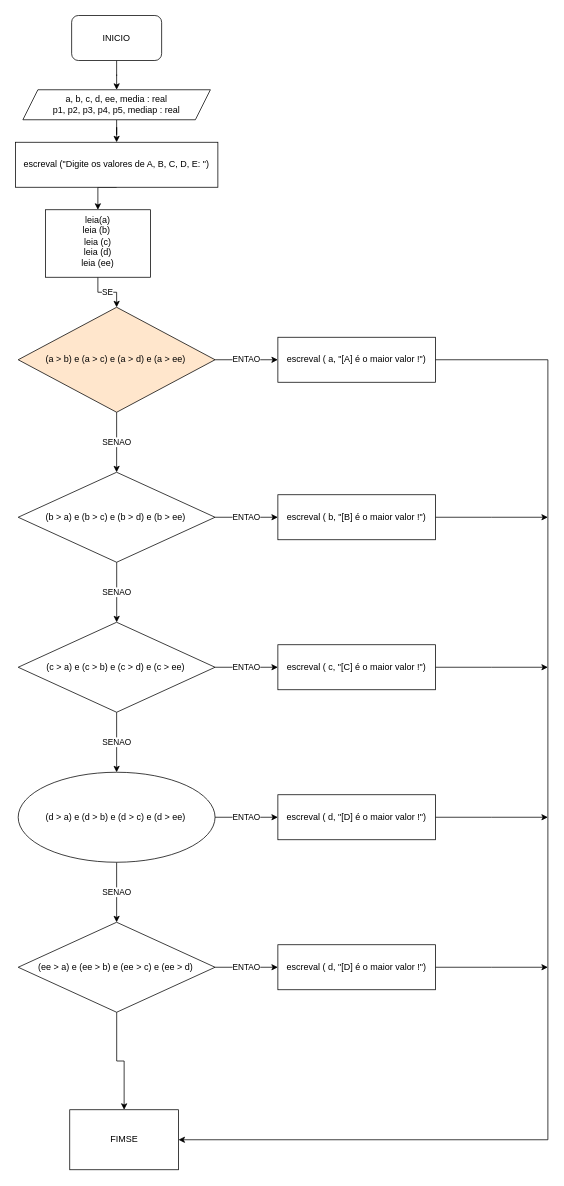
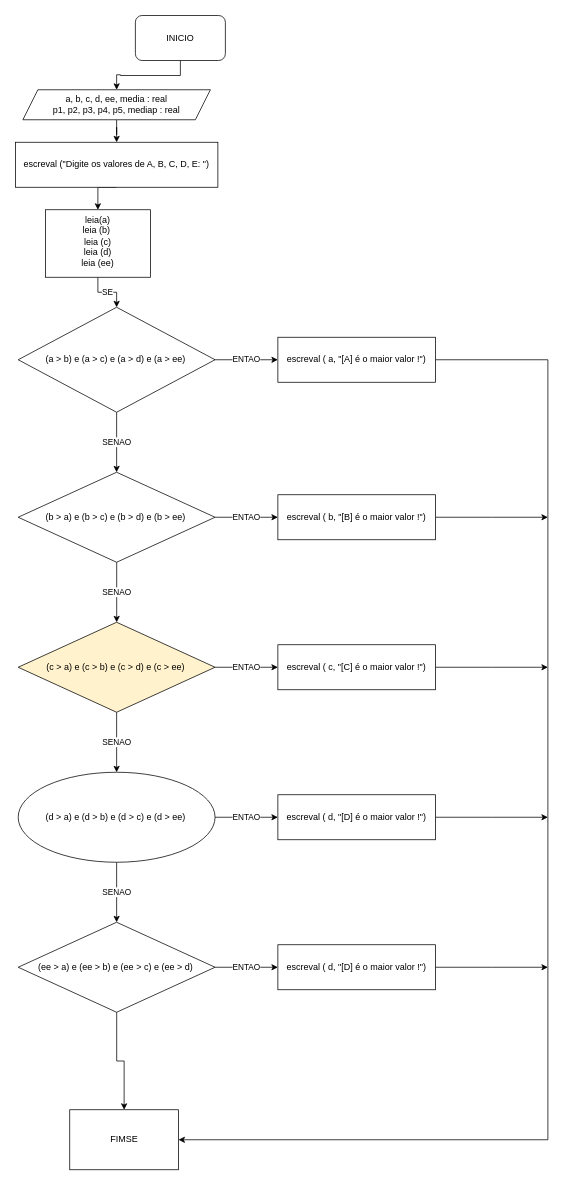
node "INICIO": moved (117, 38) -> (180, 38)
node "(a > b) e (a > c) e (a > d) e (a > ee)": fillcolor #ffe6cc -> #ffffff
node "(c > a) e (c > b) e (c > d) e (c > ee)": fillcolor #ffffff -> #fff2cc
